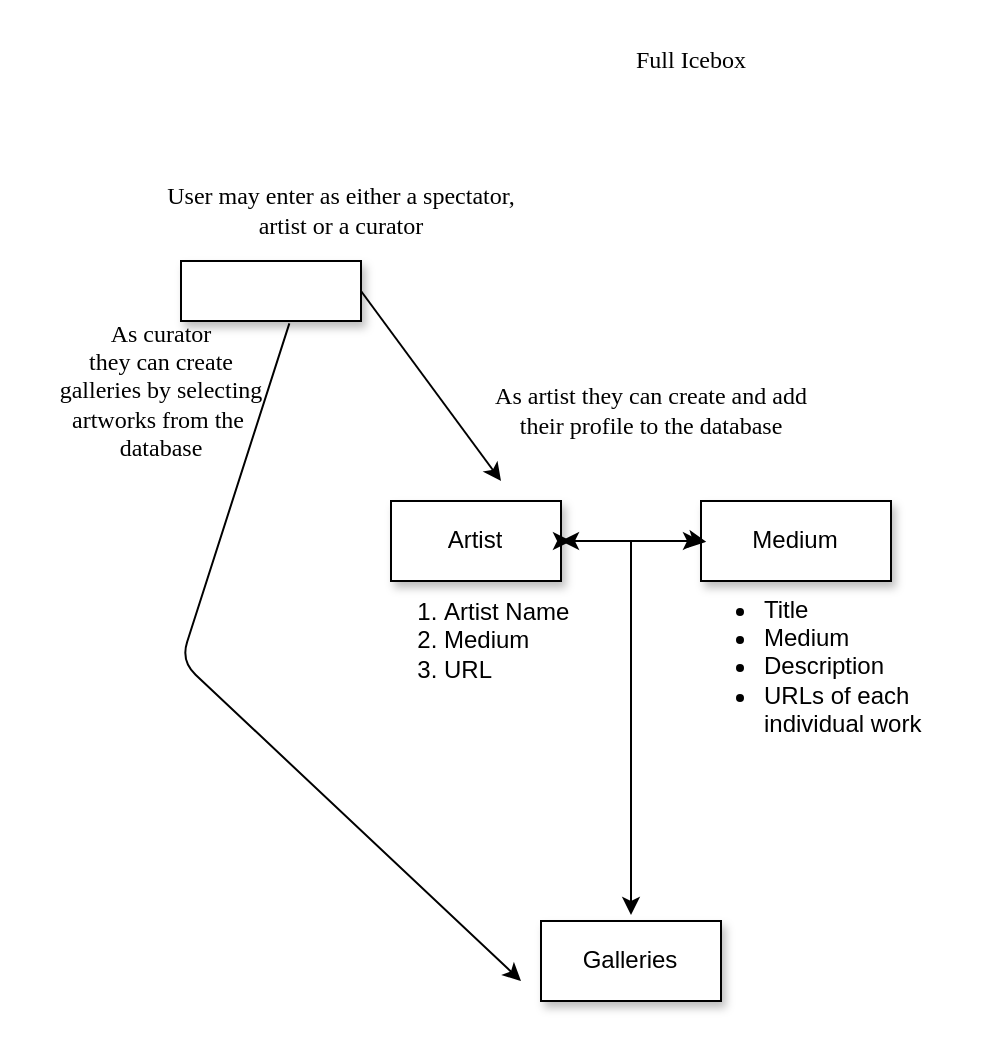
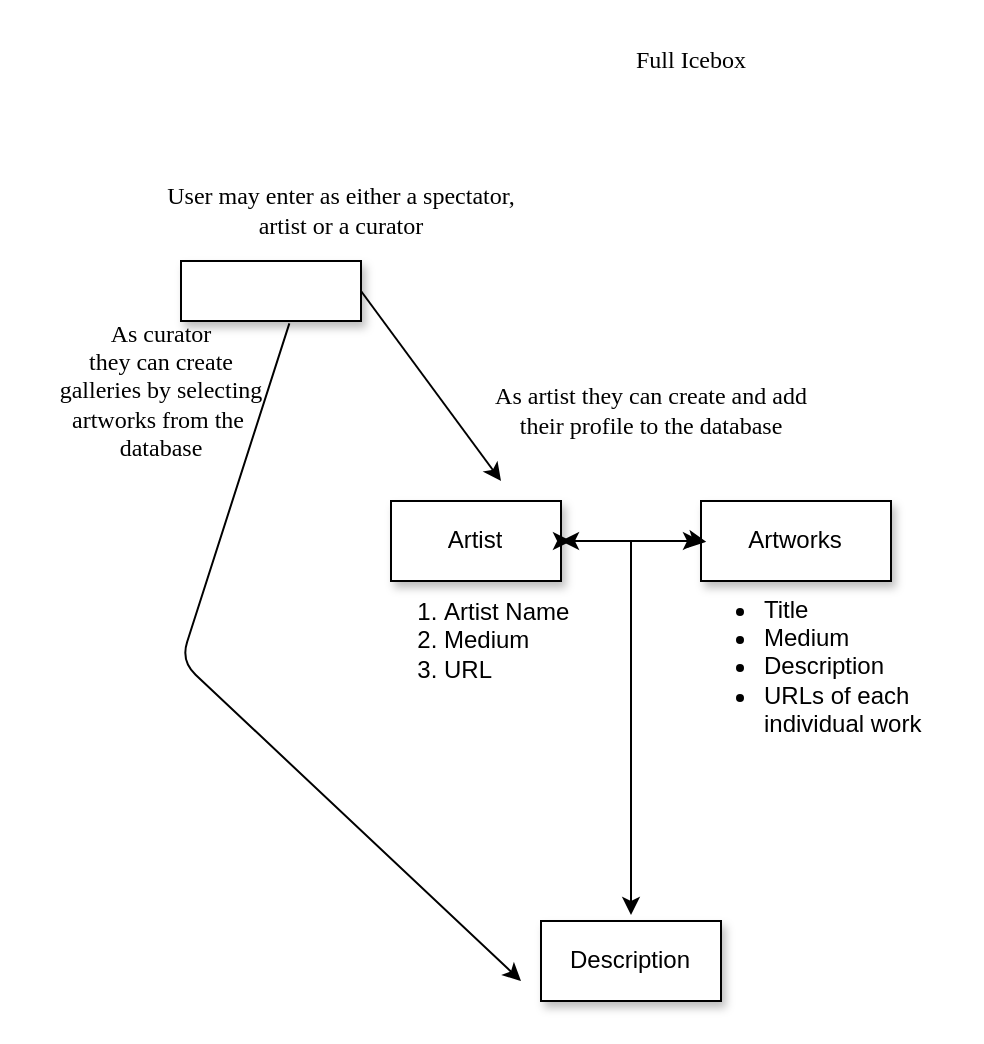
node "Medium": label "Medium" -> "Artworks"
node "Galleries": label "Galleries" -> "Description"
